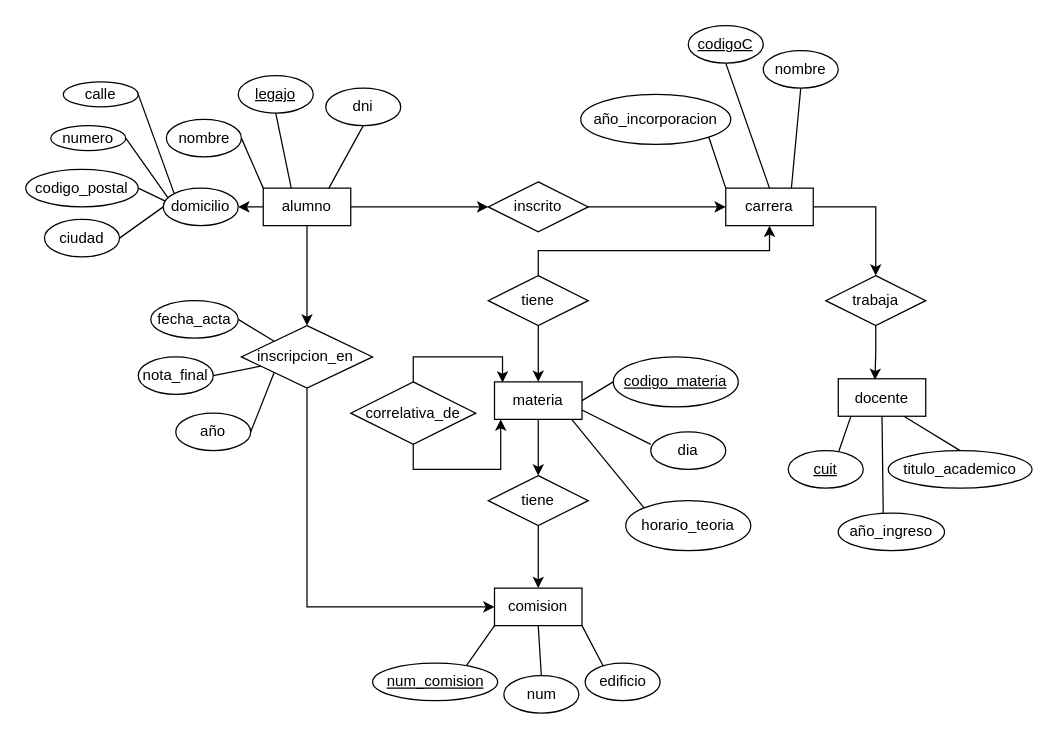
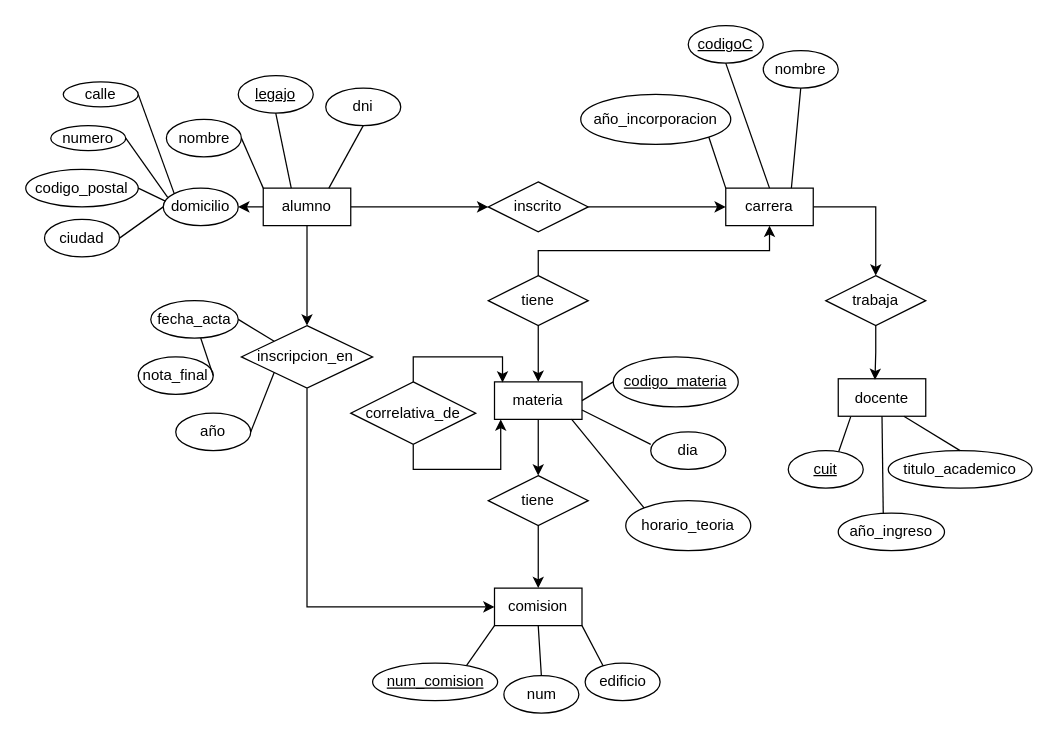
edge "inscripcion_en" -- "nota_final": now "fecha_acta" -- "nota_final"
